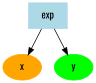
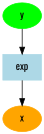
edge "exp" -> "y": reversed
